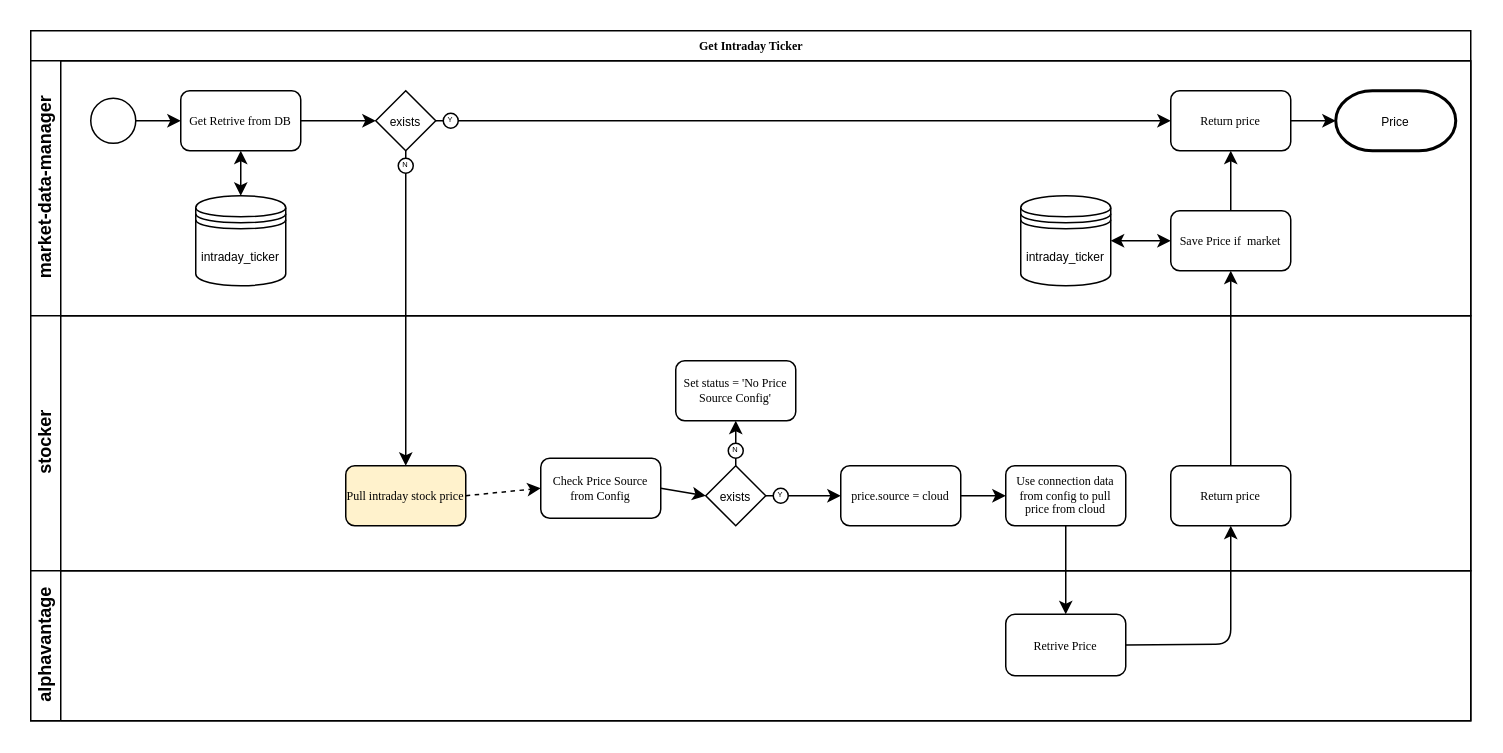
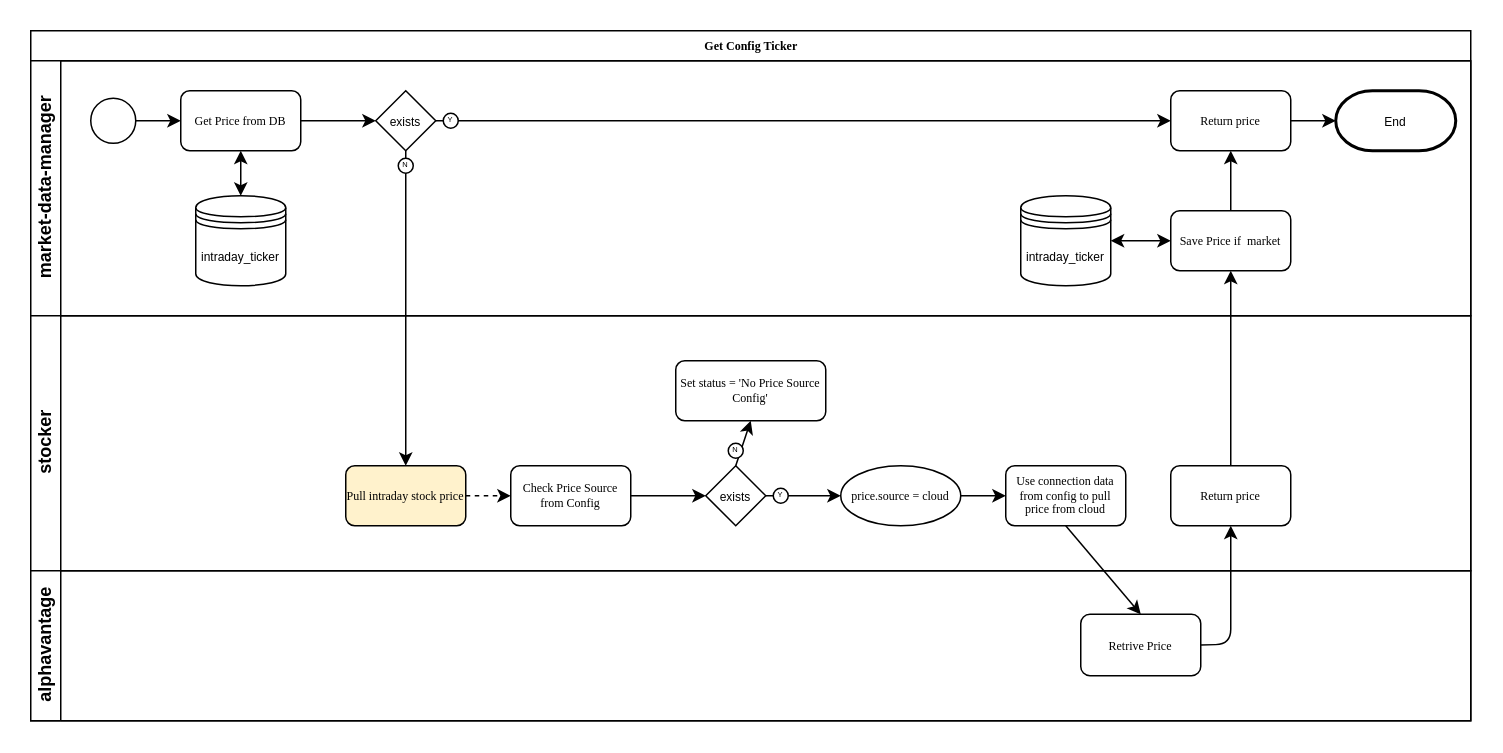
node "Get Intraday Ticker": label "Get Intraday Ticker" -> "Get Config Ticker"
node "Get Retrive from DB": label "Get Retrive from DB" -> "Get Price from DB"
node "Price": label "Price" -> "End"
node "Set status = 'No Price Source Config'": size 120x60 -> 150x60
node "Check Price Source from Config": moved (601, 488) -> (571, 496)
node "price.source = cloud": shape rounded rectangle -> ellipse
node "Retrive Price": moved (1066, 645) -> (1141, 645)
